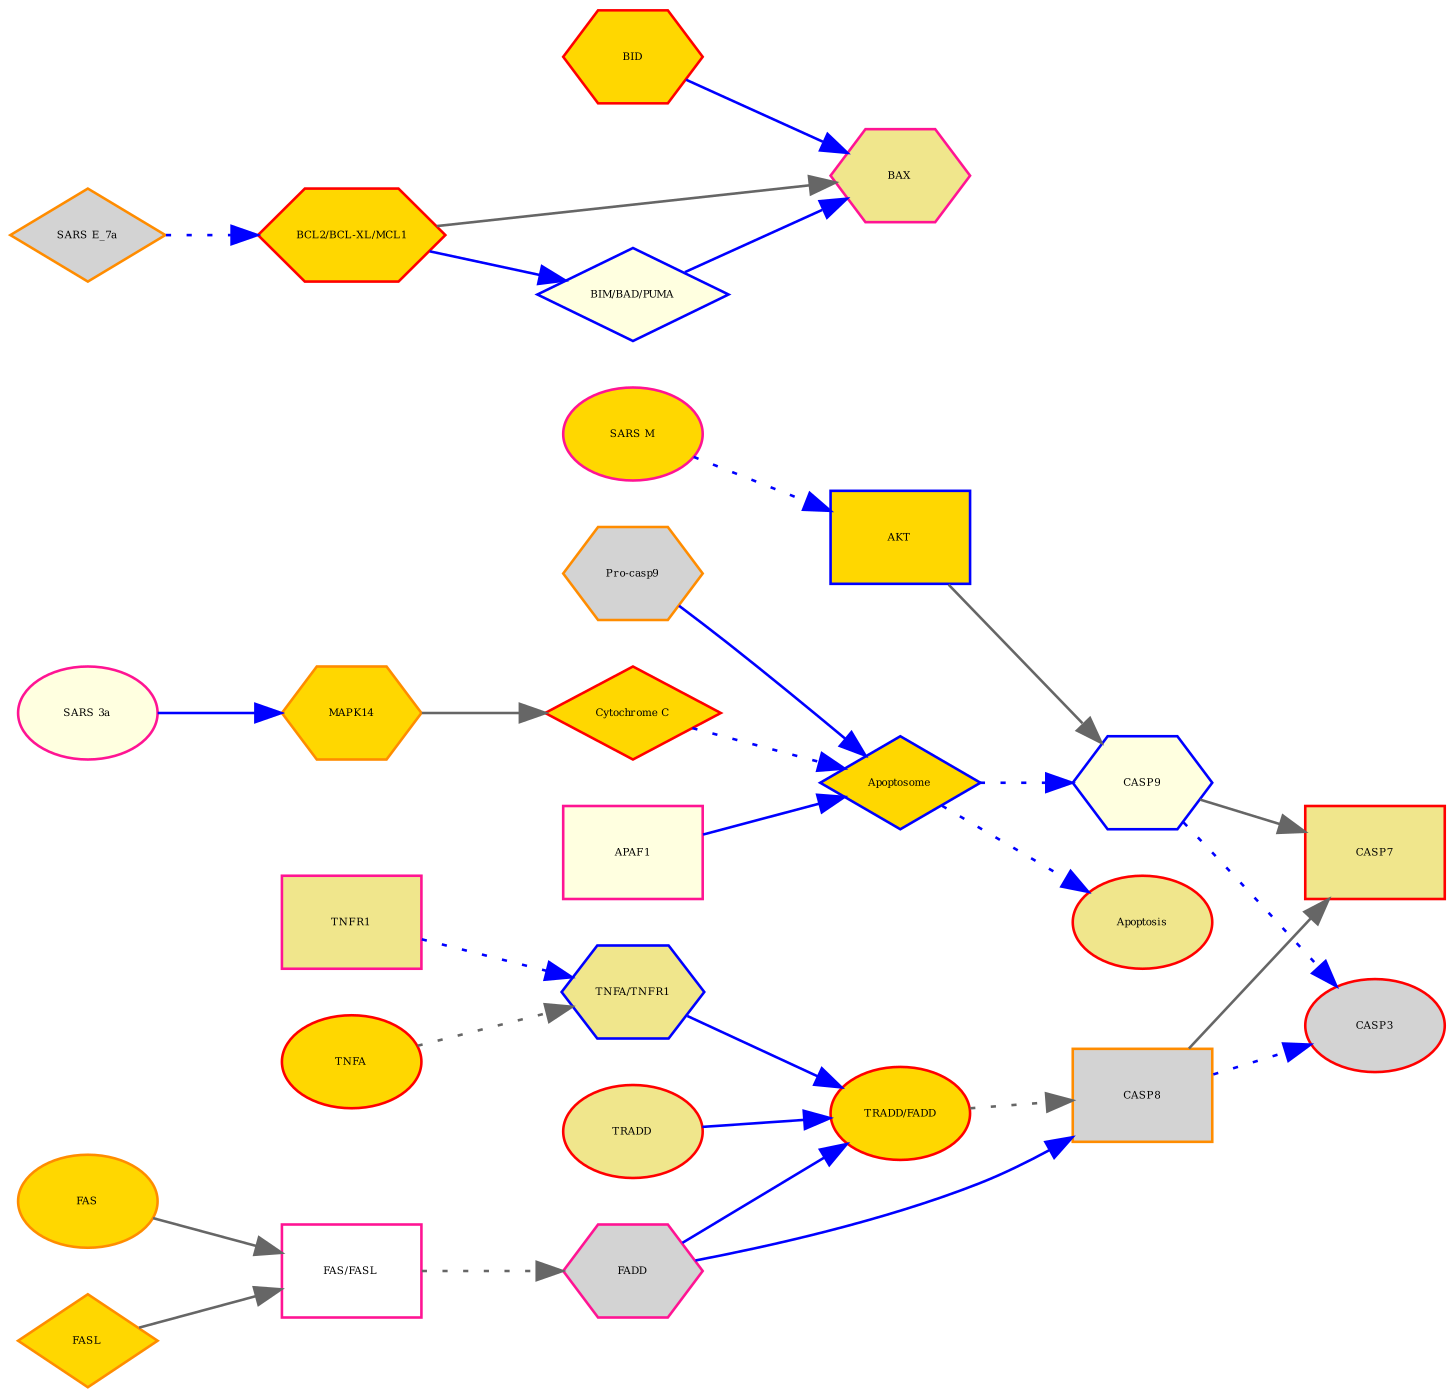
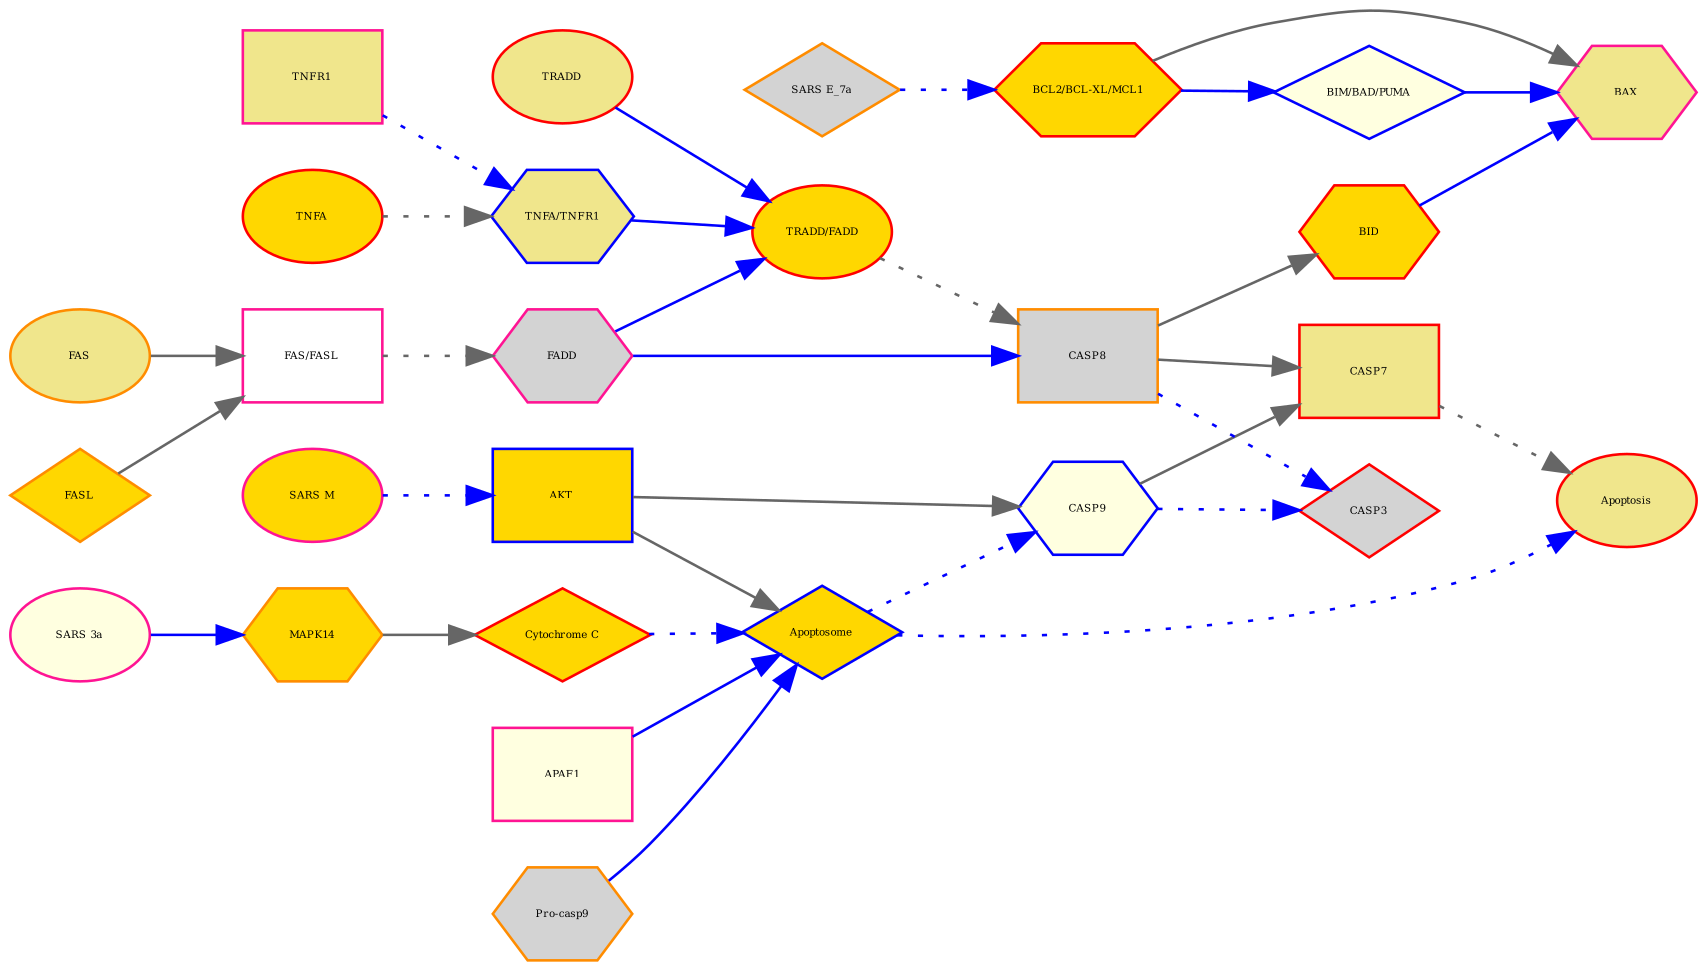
edge "CASP8" -> "BID": added
edge "CASP7" -> "Apoptosis": added
edge "AKT" -> "Apoptosome": added
node "CASP3": shape ellipse -> diamond
node "FAS": fillcolor gold -> khaki
